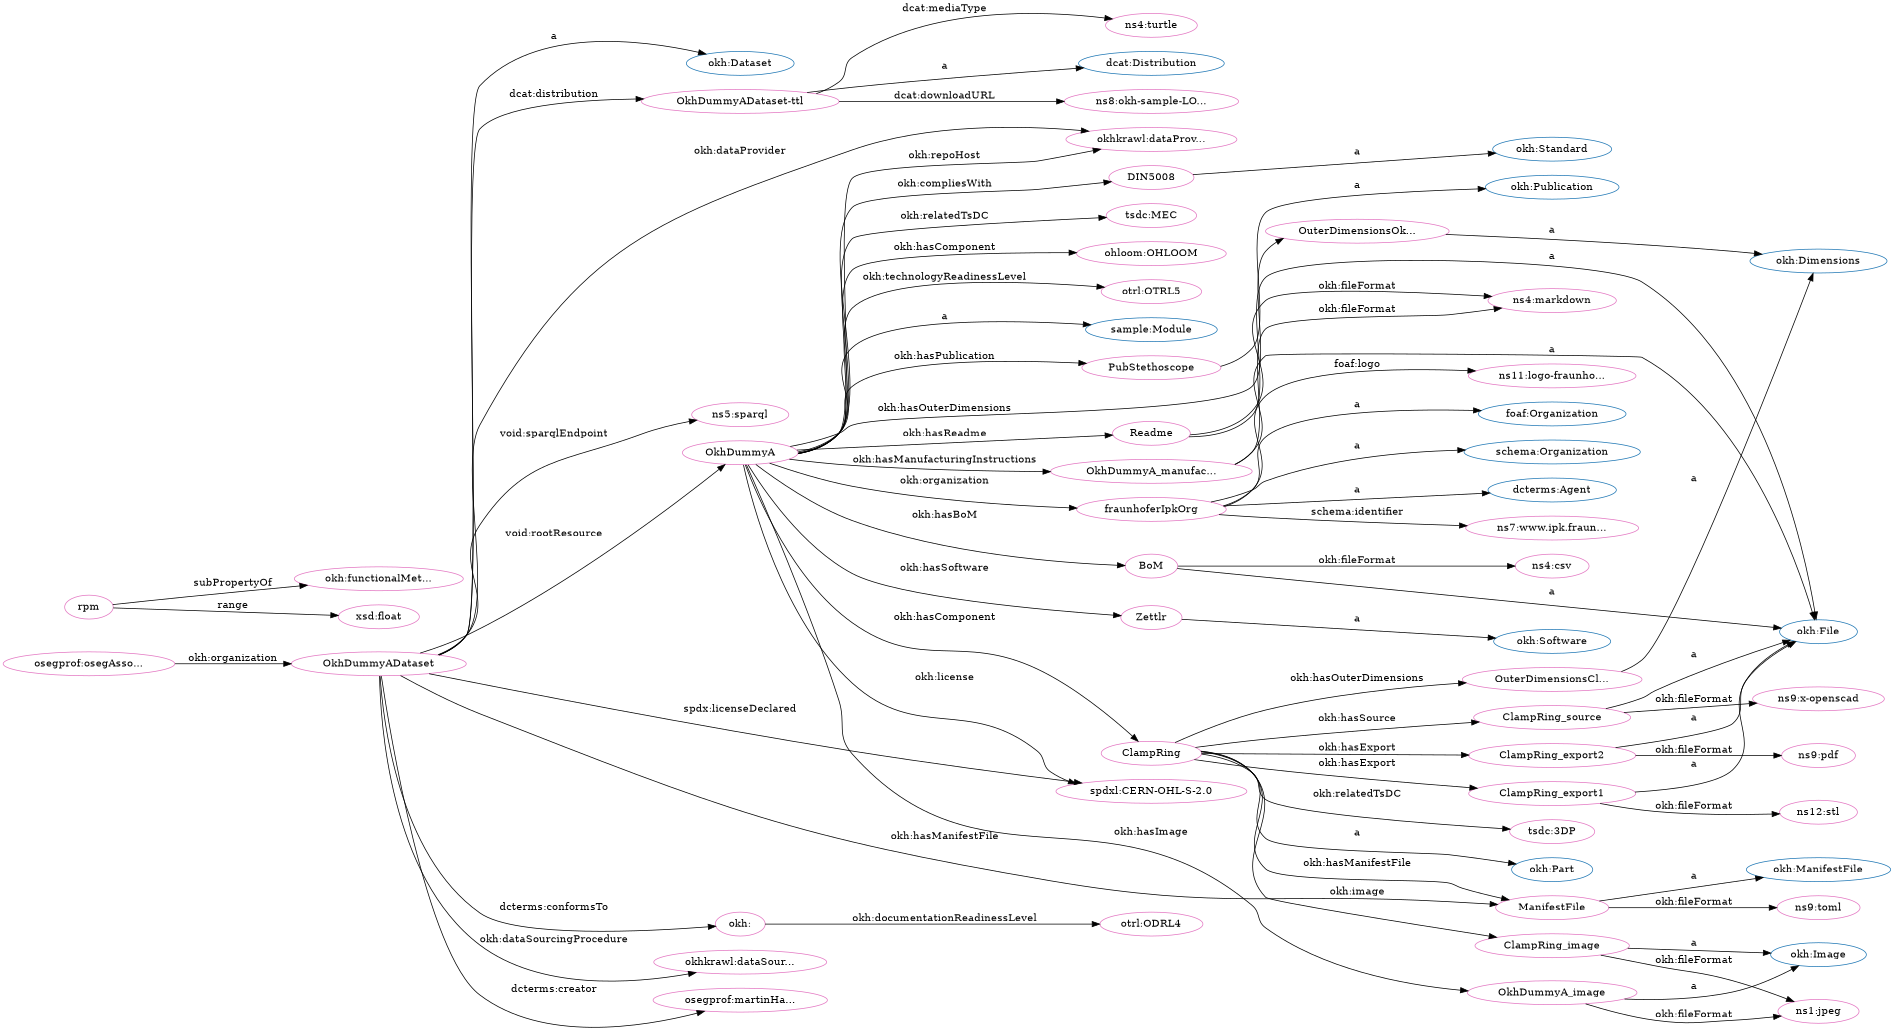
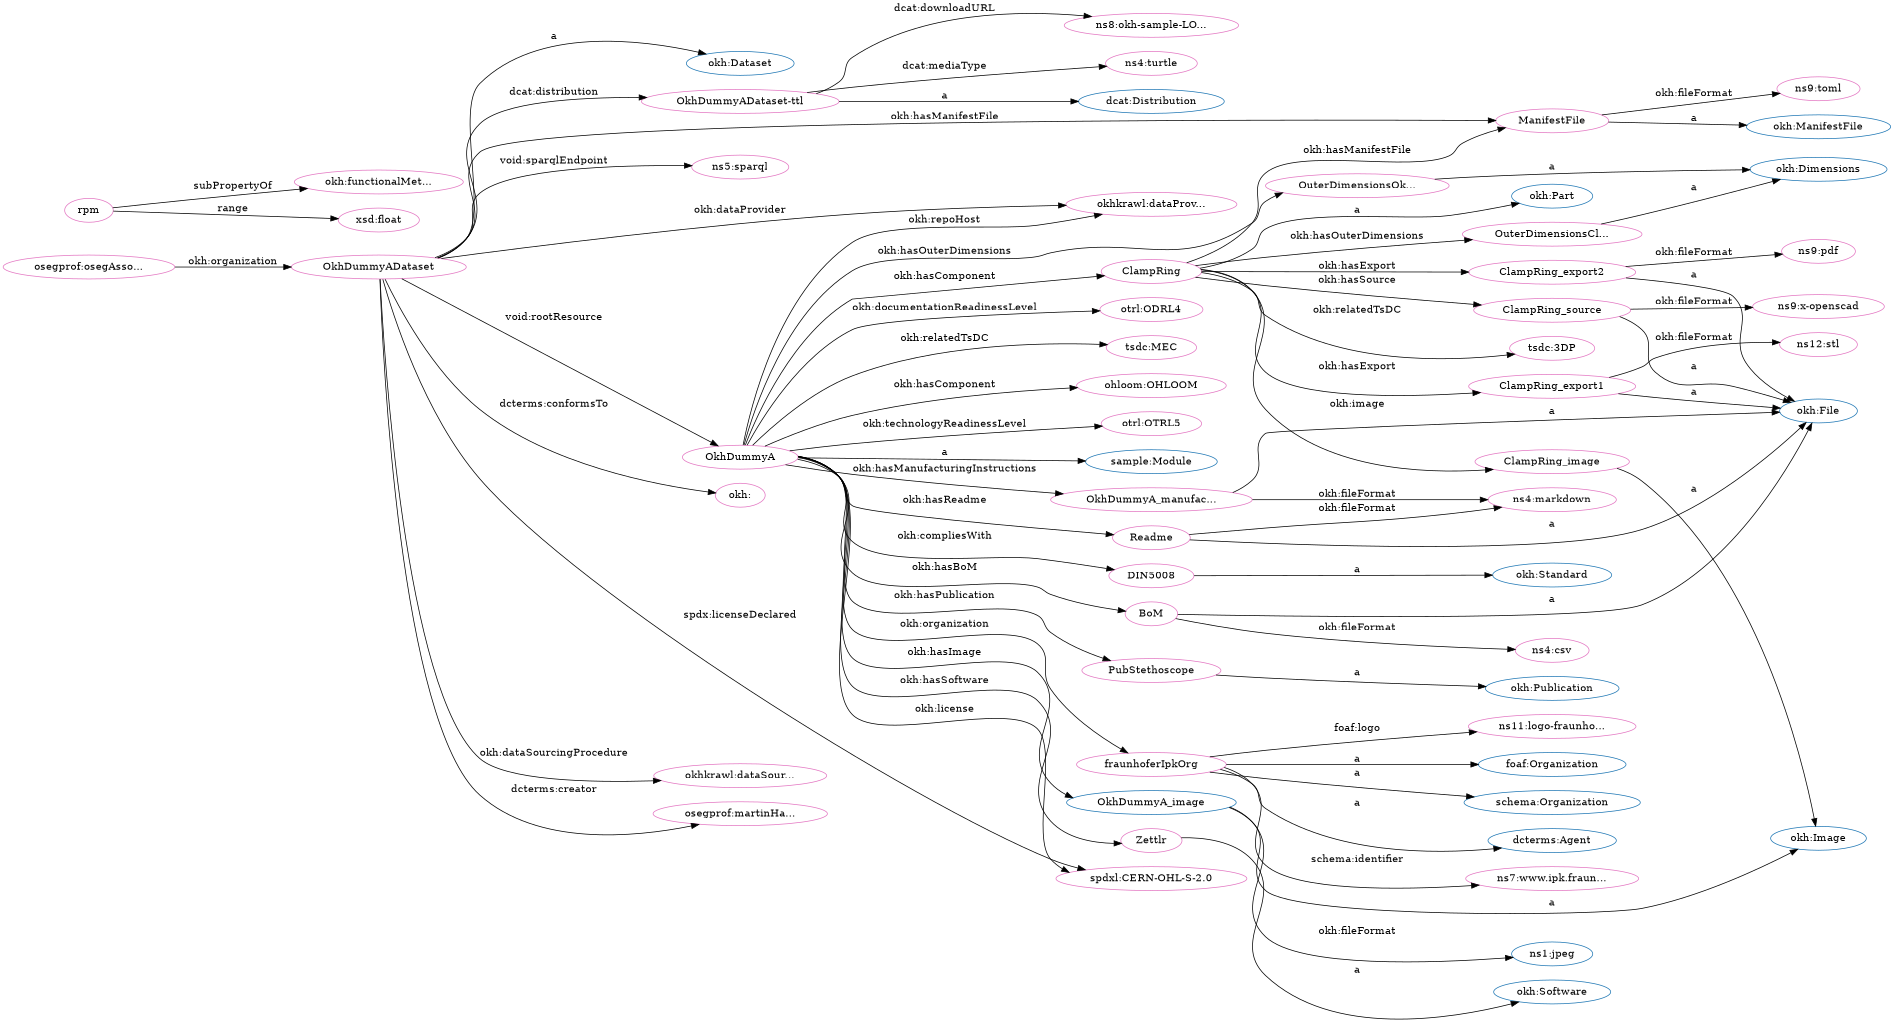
edge "okh:" -> "otrl:ODRL4": now "OkhDummyA" -> "otrl:ODRL4"
edge "ClampRing_image" -> "ns1:jpeg": removed, label "okh:fileFormat"
node "OkhDummyA_image": color #e377c2 -> #1f77b4
node "ns1:jpeg": color #e377c2 -> #1f77b4
